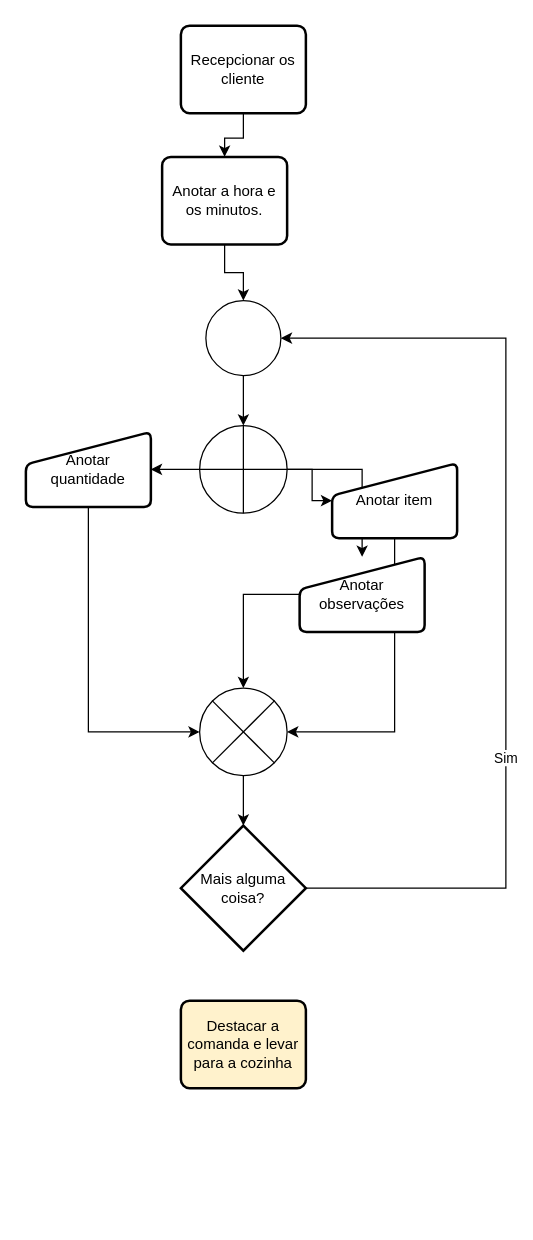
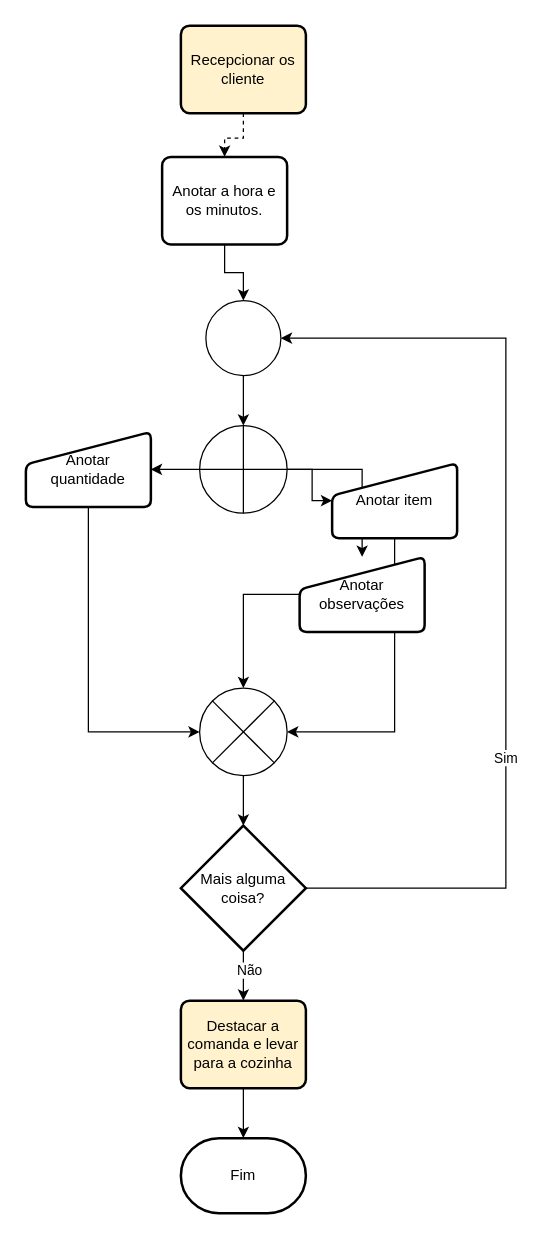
node "Recepcionar os cliente": fillcolor #ffffff -> #fff2cc
edge "Recepcionar os cliente" -> "Anotar a hora e os minutos.": style solid -> dashed
edge "Mais alguma coisa?" -> "Destacar a comanda e levar para a cozinha": added, label "Não"
edge "Destacar a comanda e levar para a cozinha" -> "Fim": added
node "Fim": added
